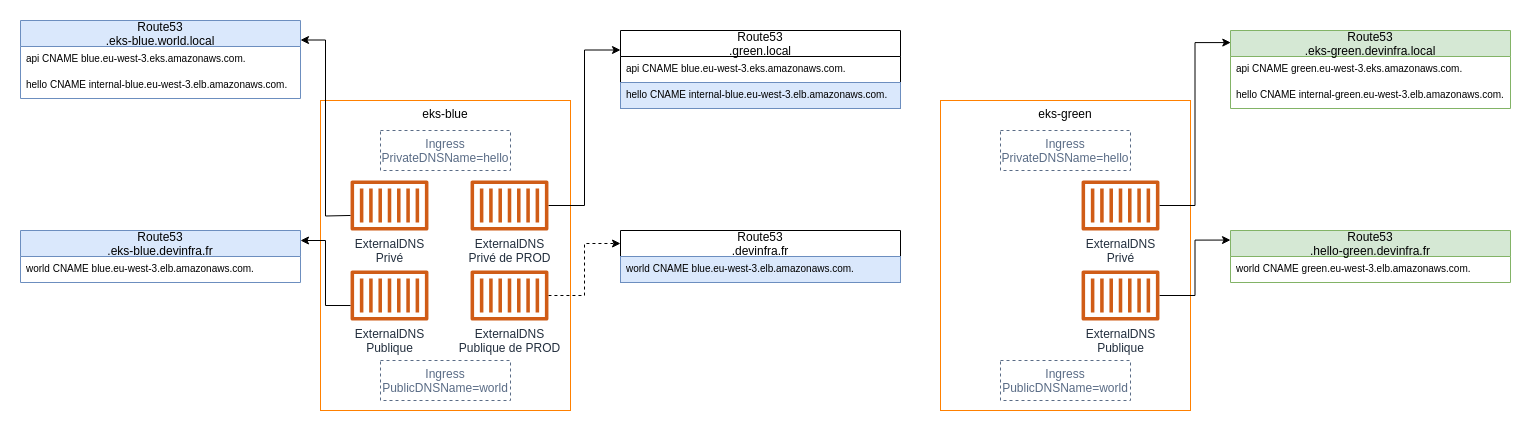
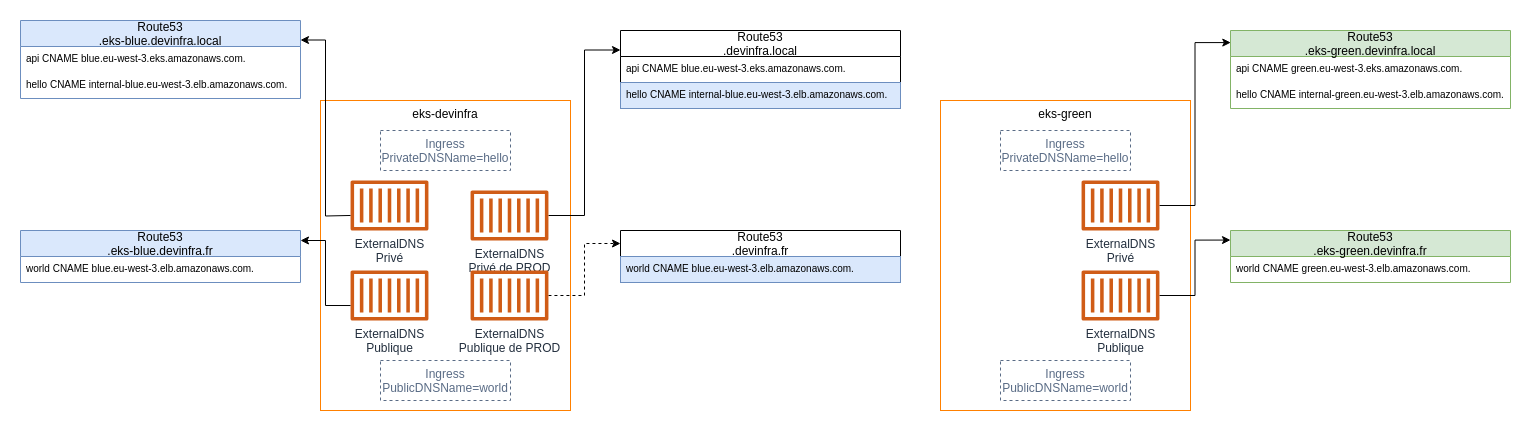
node "Route53 .eks-blue.world.local": label "Route53 .eks-blue.world.local" -> "Route53 .eks-blue.devinfra.local"
node "Route53 .green.local": label "Route53 .green.local" -> "Route53 .devinfra.local"
node "eks-blue": label "eks-blue" -> "eks-devinfra"
node "ExternalDNS Privé de PROD": moved (510, 206) -> (510, 216)
node "Route53 .hello-green.devinfra.fr": label "Route53 .hello-green.devinfra.fr" -> "Route53 .eks-green.devinfra.fr"
